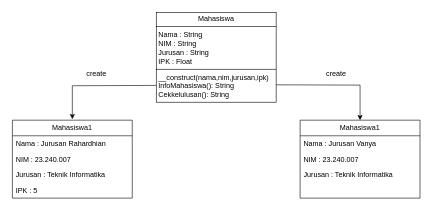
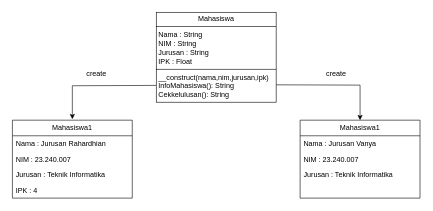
node "IPK : 5": label "IPK : 5" -> "IPK : 4"
